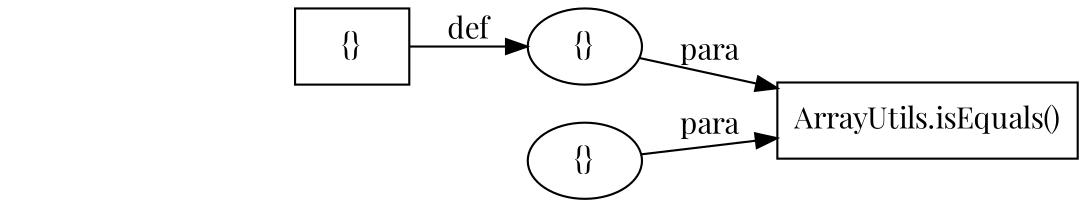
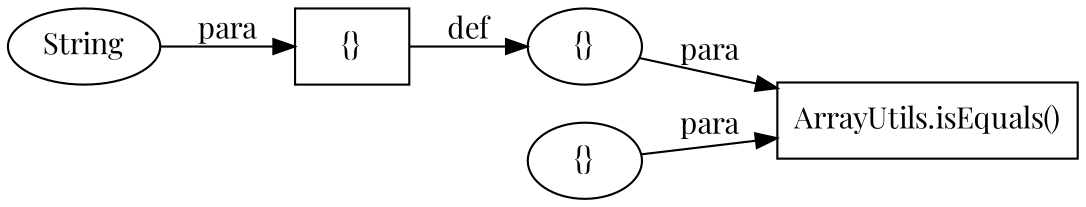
node "String": added
